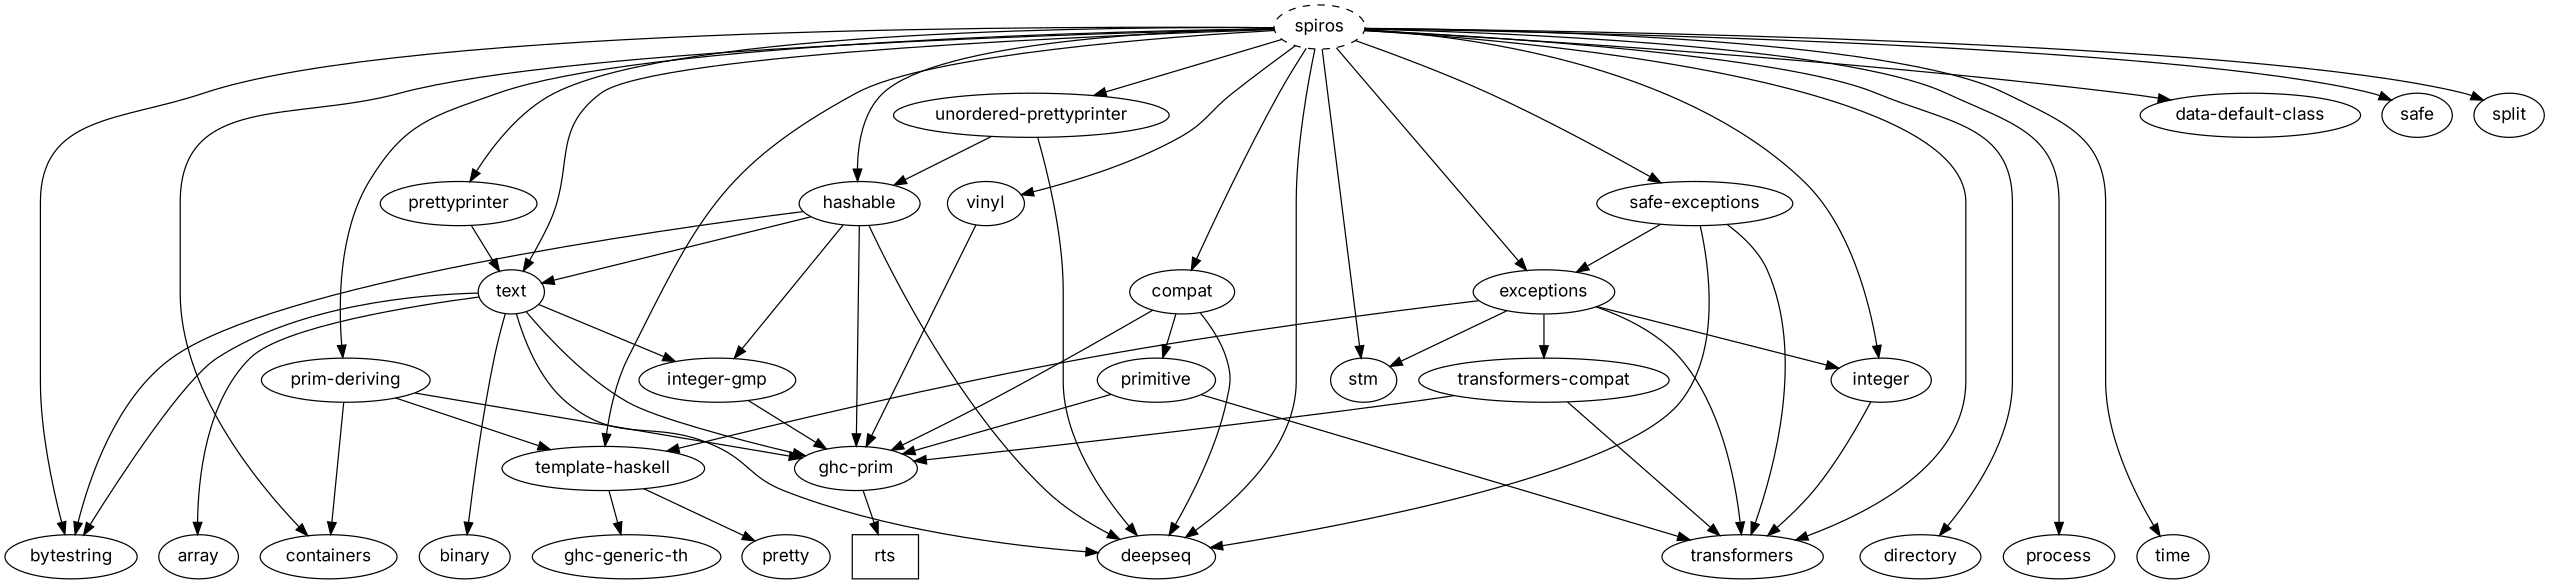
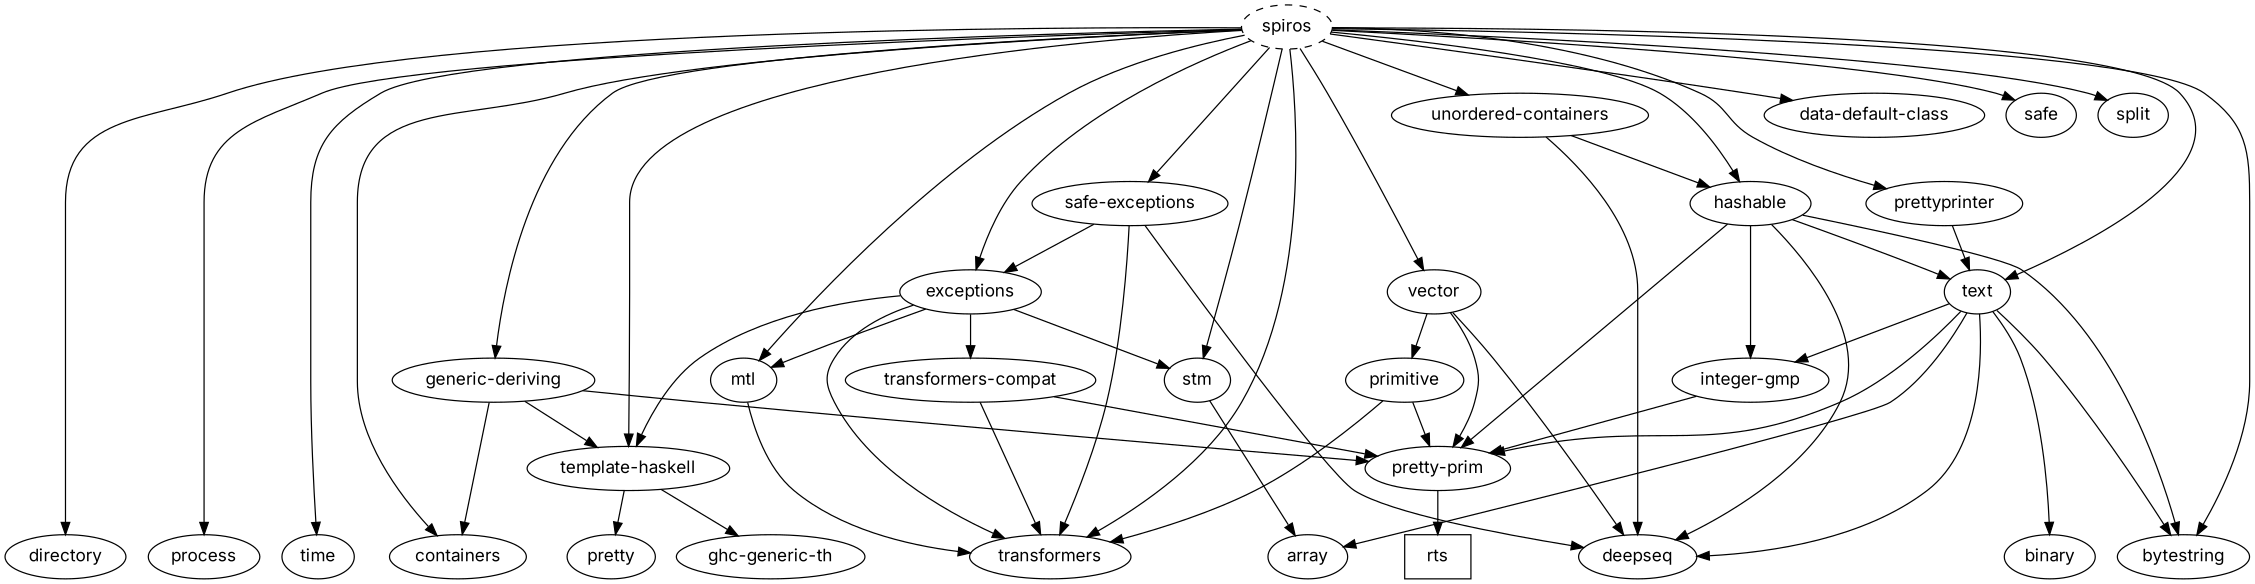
node "unordered-prettyprinter": label "unordered-prettyprinter" -> "unordered-containers"
node "vinyl": removed
node "compat": label "compat" -> "vector"
edge "spiros" -> "deepseq": removed
node "prim-deriving": label "prim-deriving" -> "generic-deriving"
node "integer": label "integer" -> "mtl"
edge "stm" -> "array": added
node "ghc-prim": label "ghc-prim" -> "pretty-prim"
